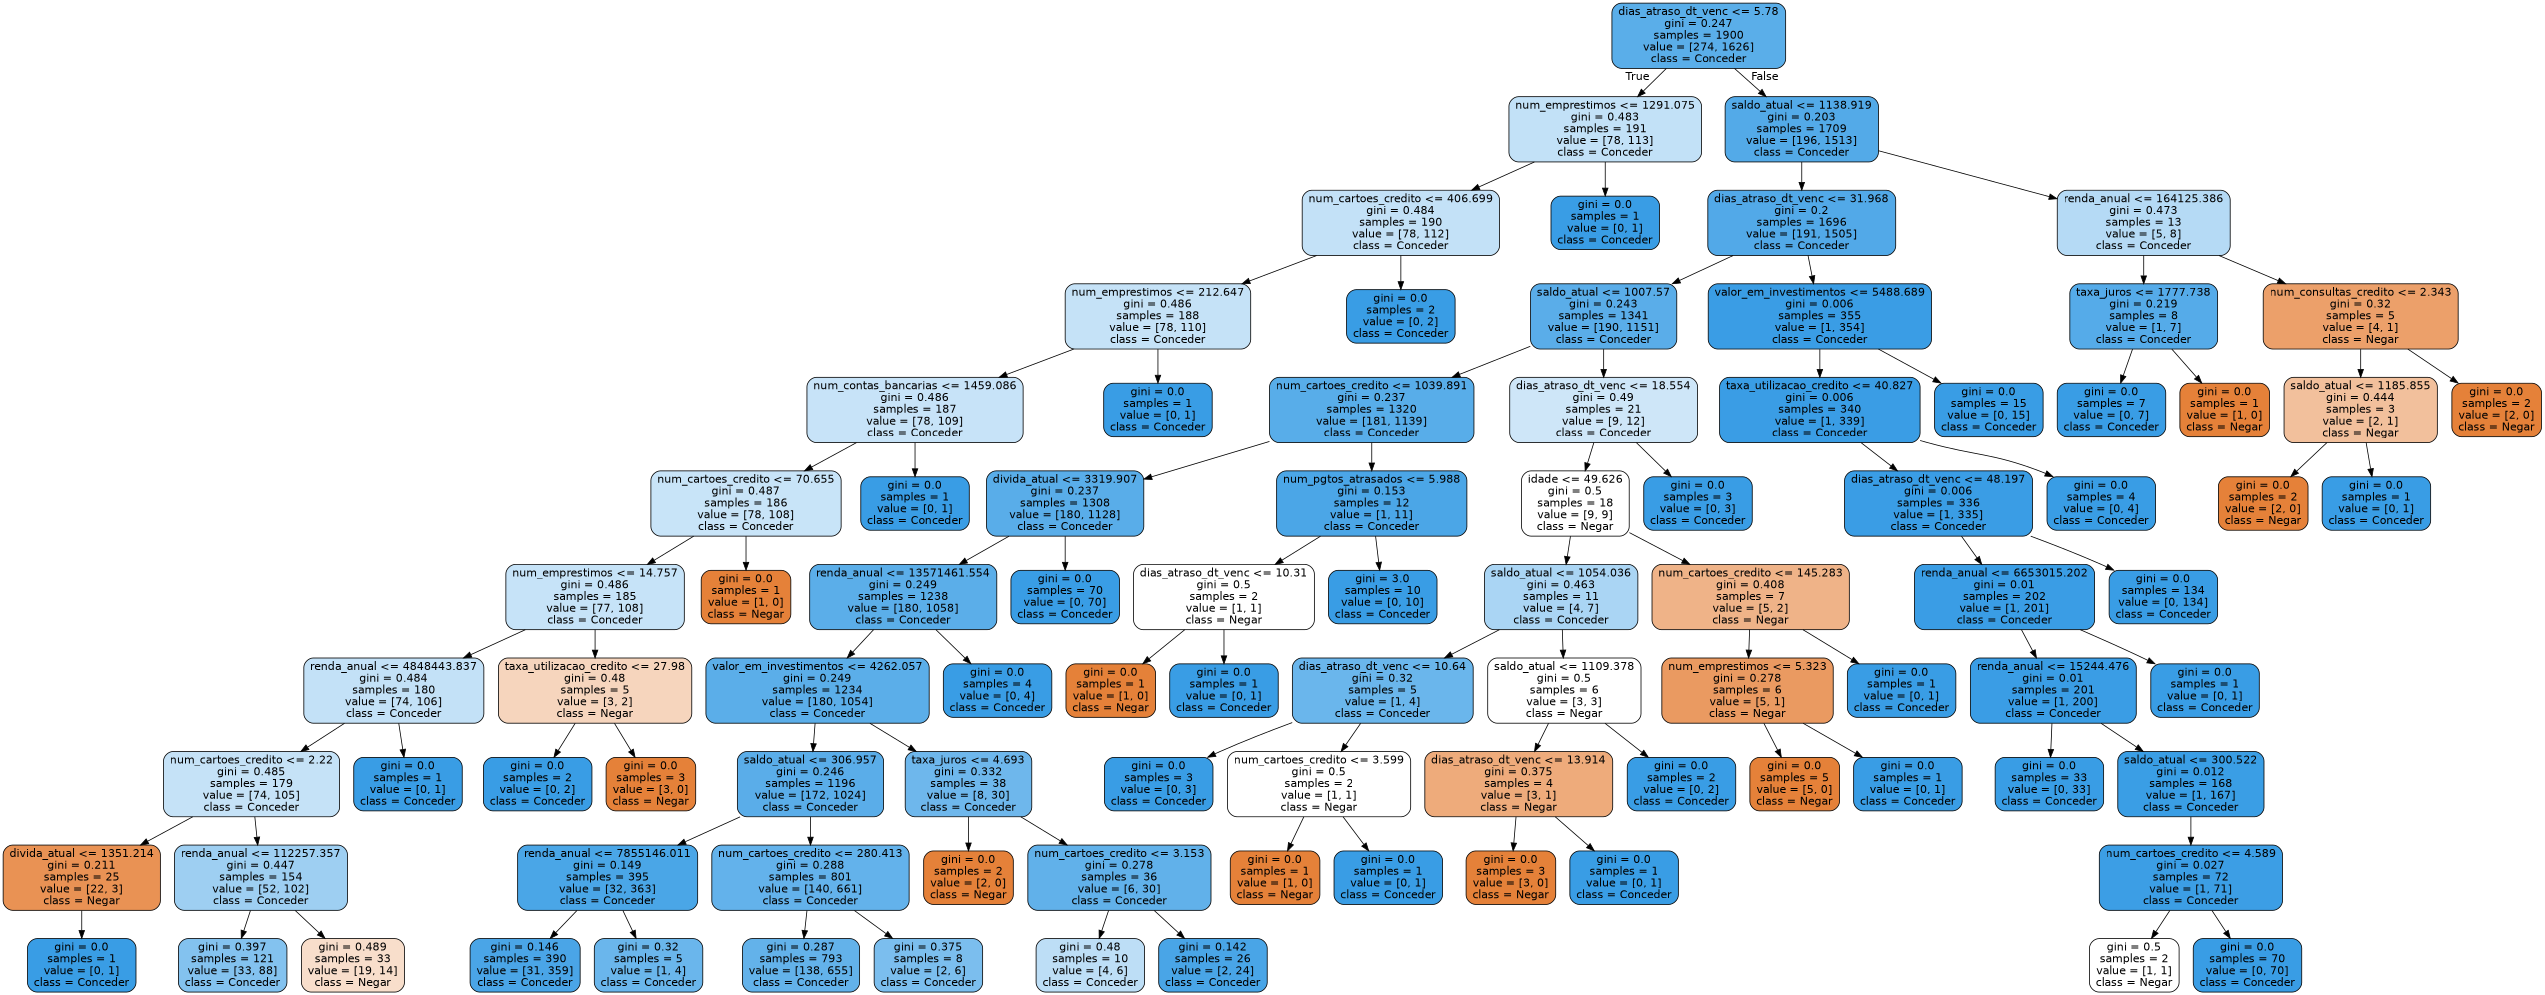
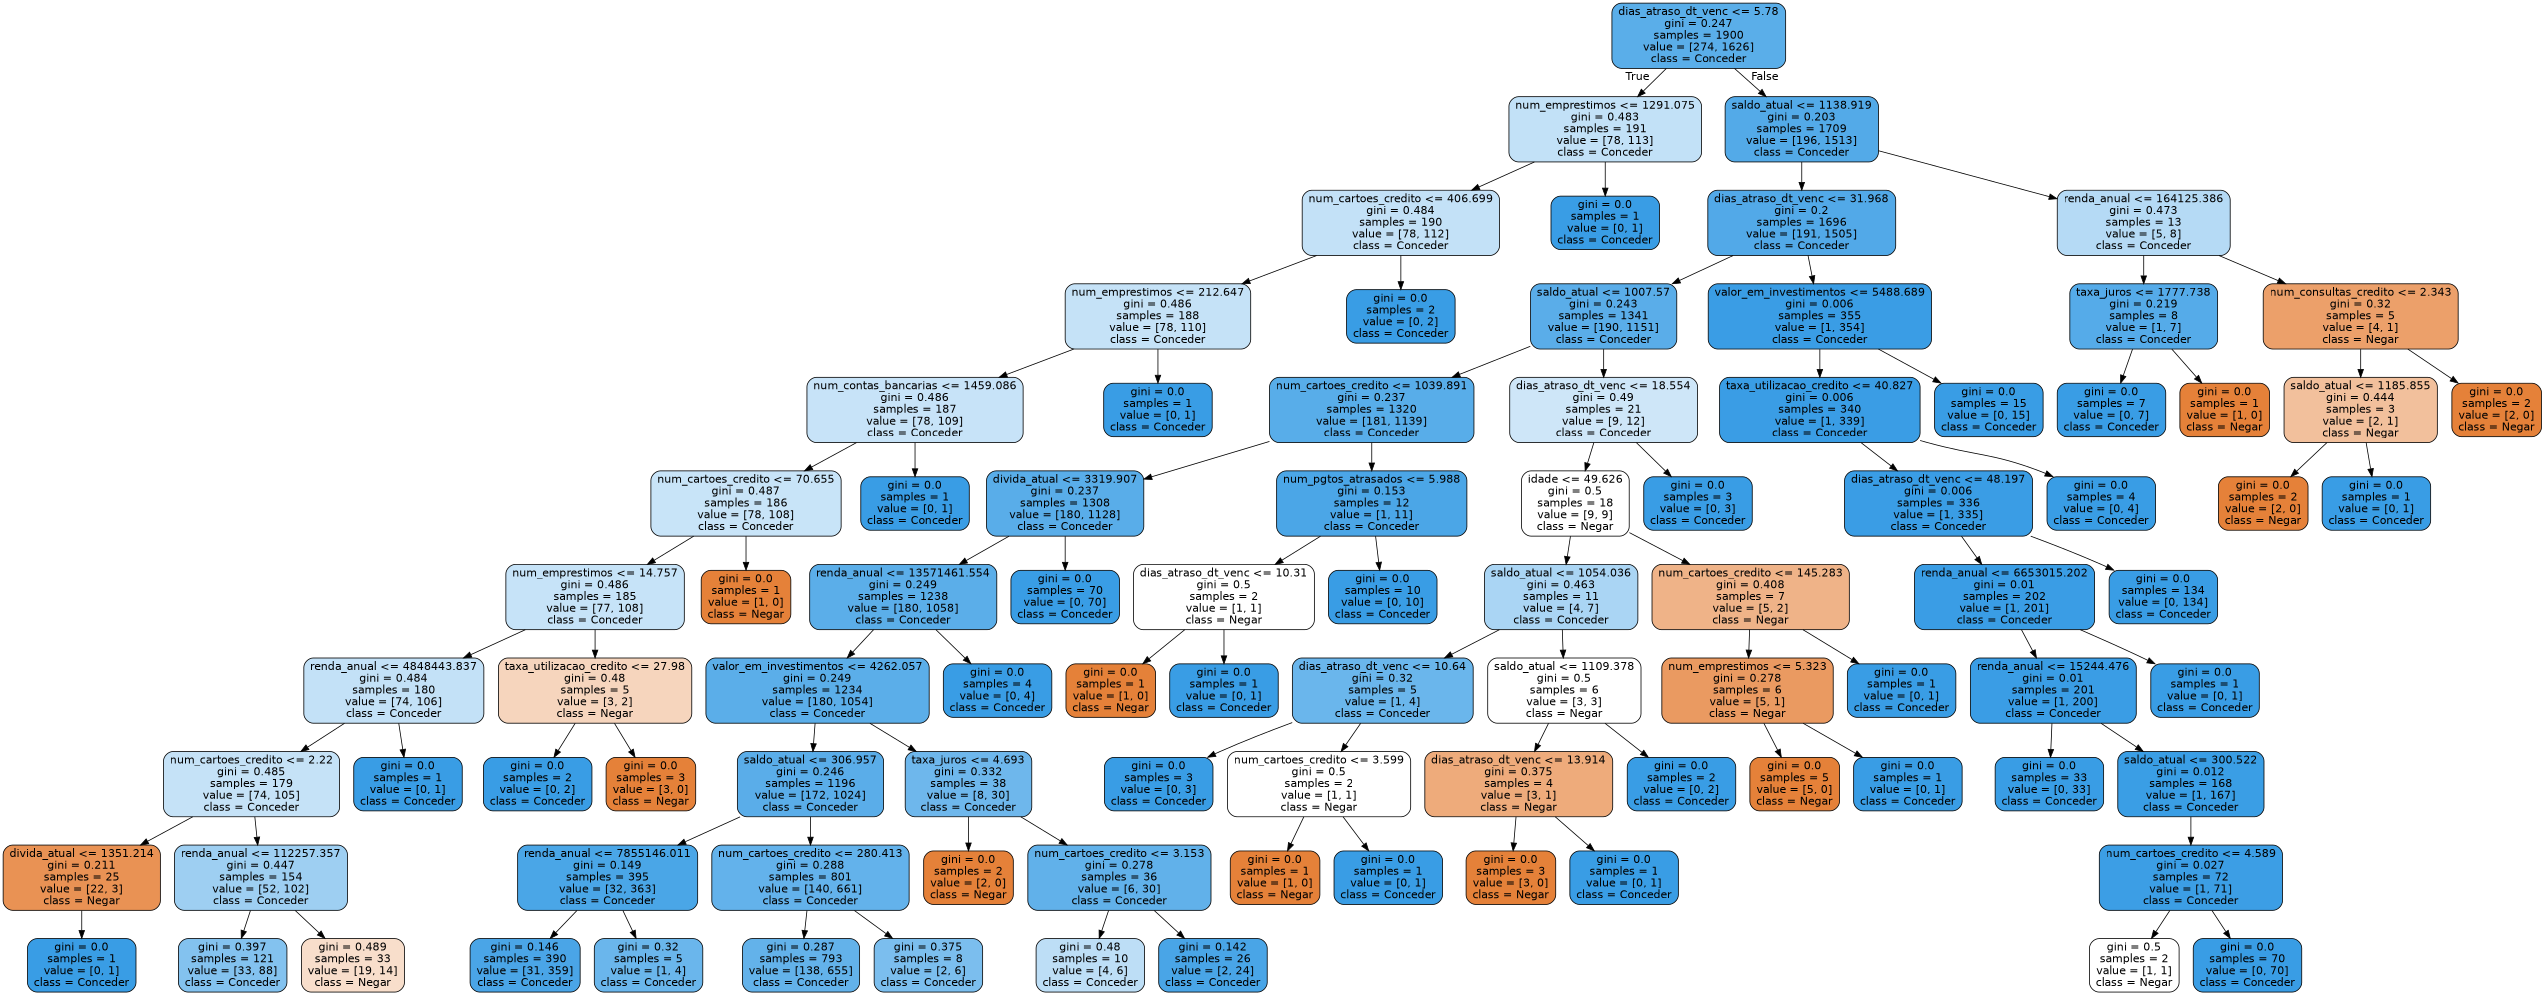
node "gini = 3.0 samples = 10 value = [0, 10] class = Conceder": label "gini = 3.0 samples = 10 value = [0, 10] class = Conceder" -> "gini = 0.0 samples = 10 value = [0, 10] class = Conceder"
